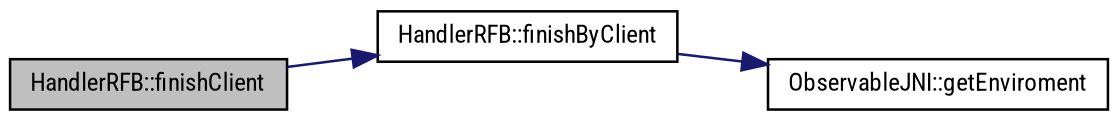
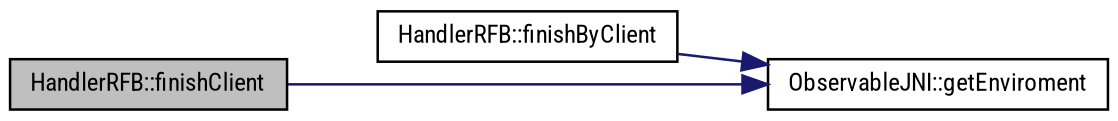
edge "HandlerRFB::finishClient" -> "HandlerRFB::finishByClient": now "HandlerRFB::finishClient" -> "ObservableJNI::getEnviroment"
